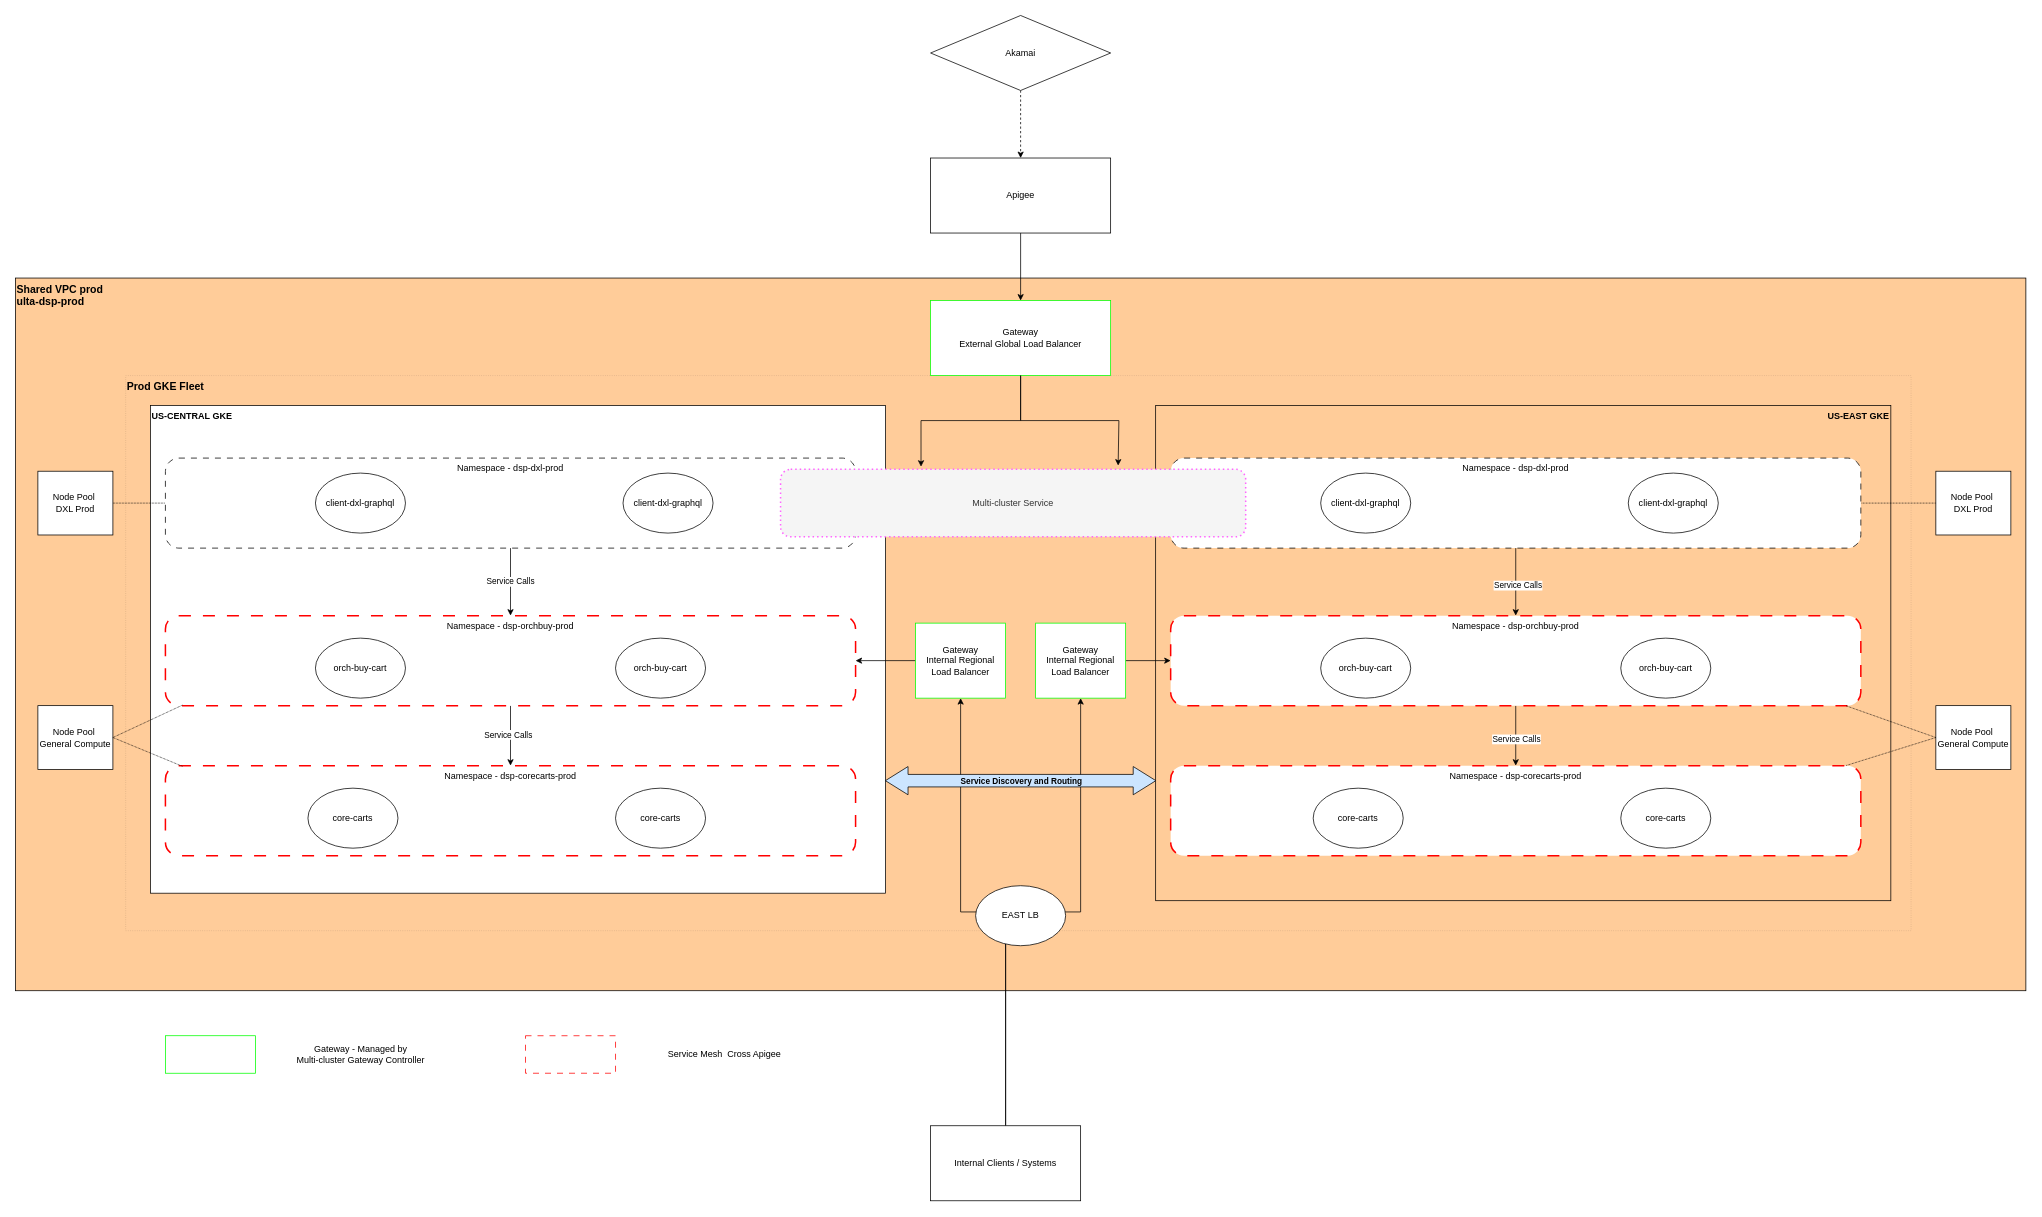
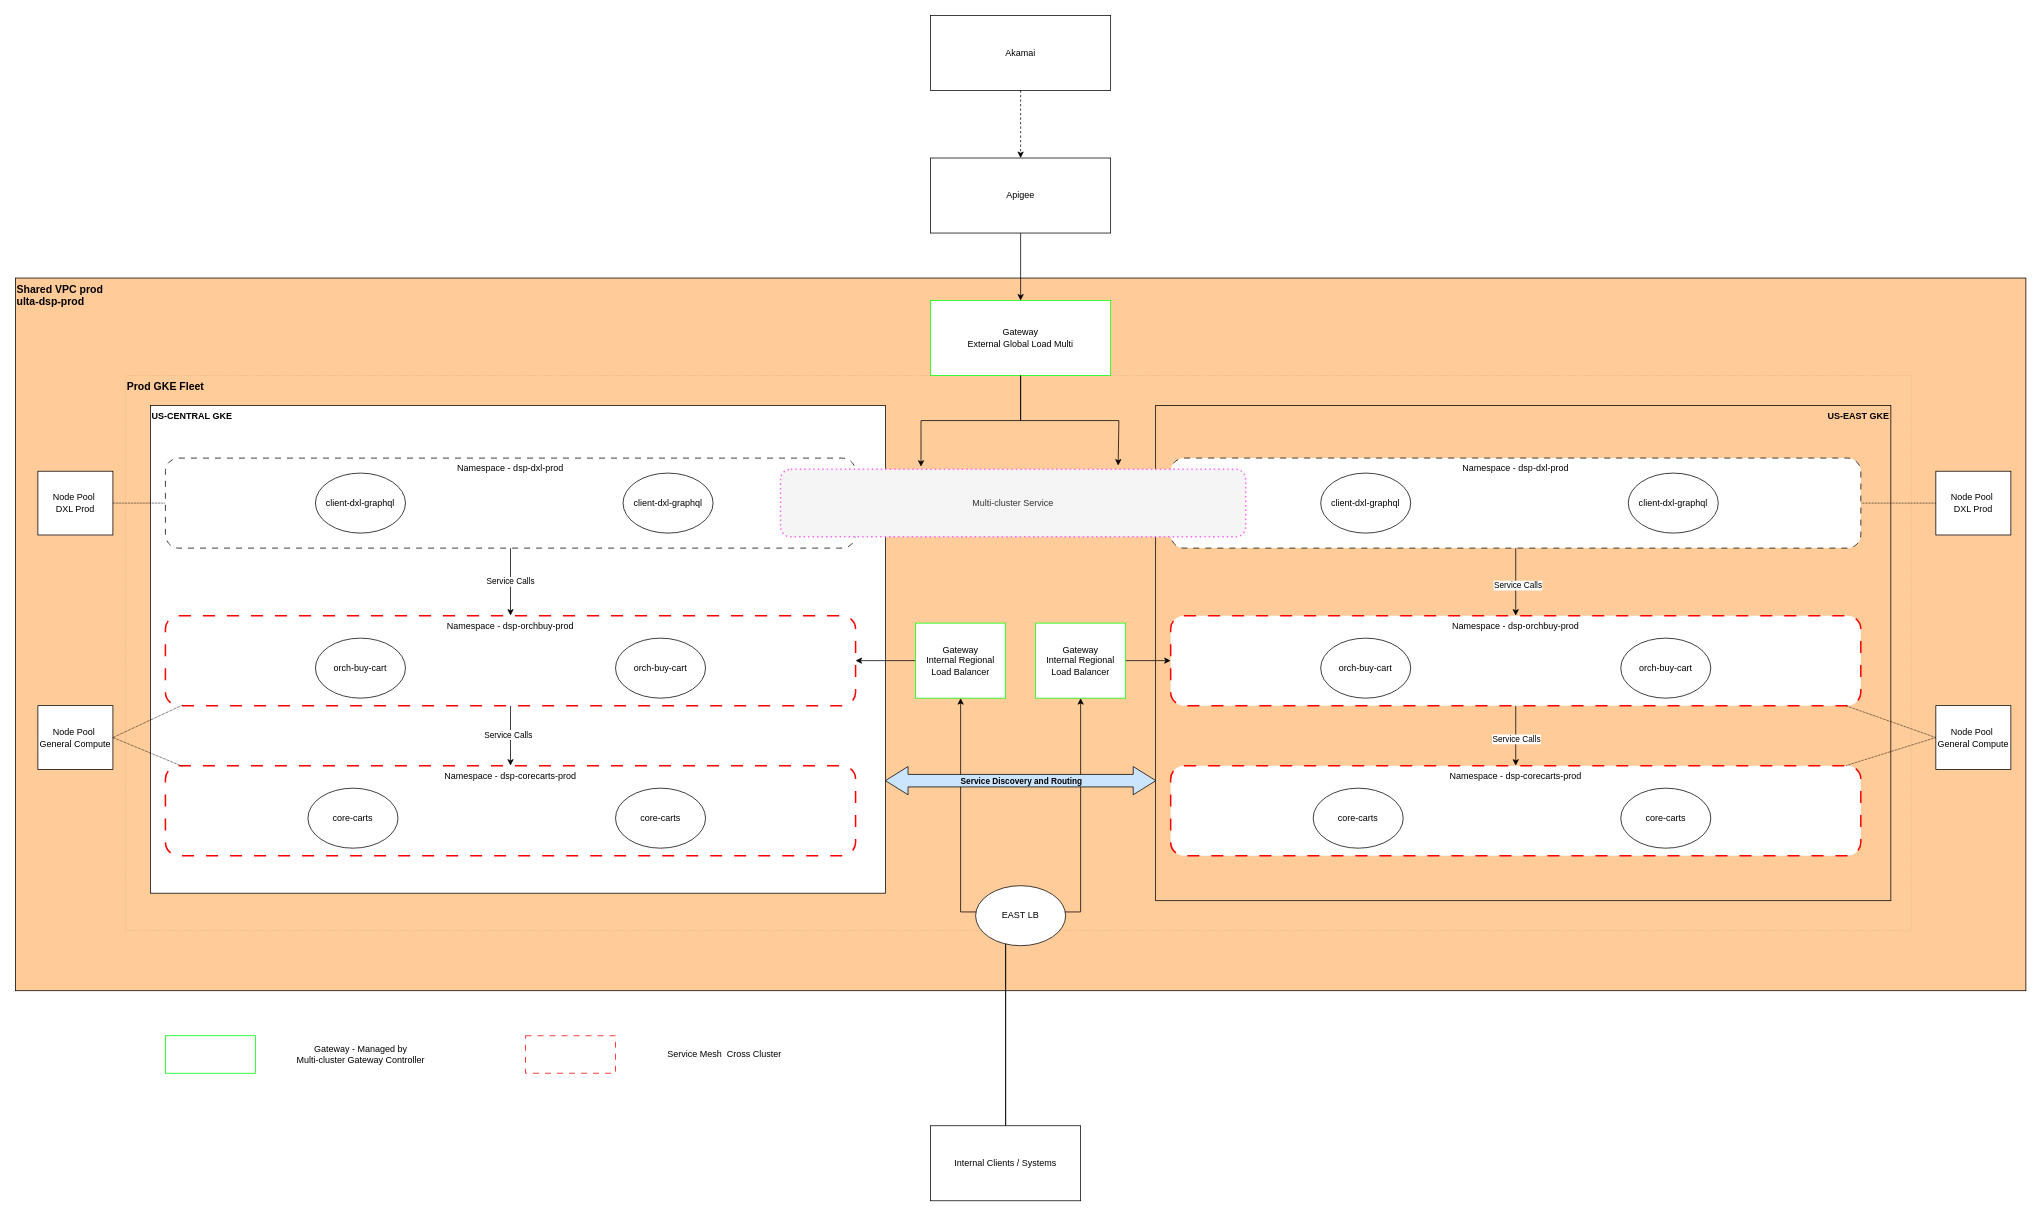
node "Akamai": shape diamond -> rectangle
node "Gateway External Global Load Balancer": label "Gateway External Global Load Balancer" -> "Gateway External Global Load Multi"
node "Service Mesh Cross Apigee": label "Service Mesh Cross Apigee" -> "Service Mesh Cross Cluster"
